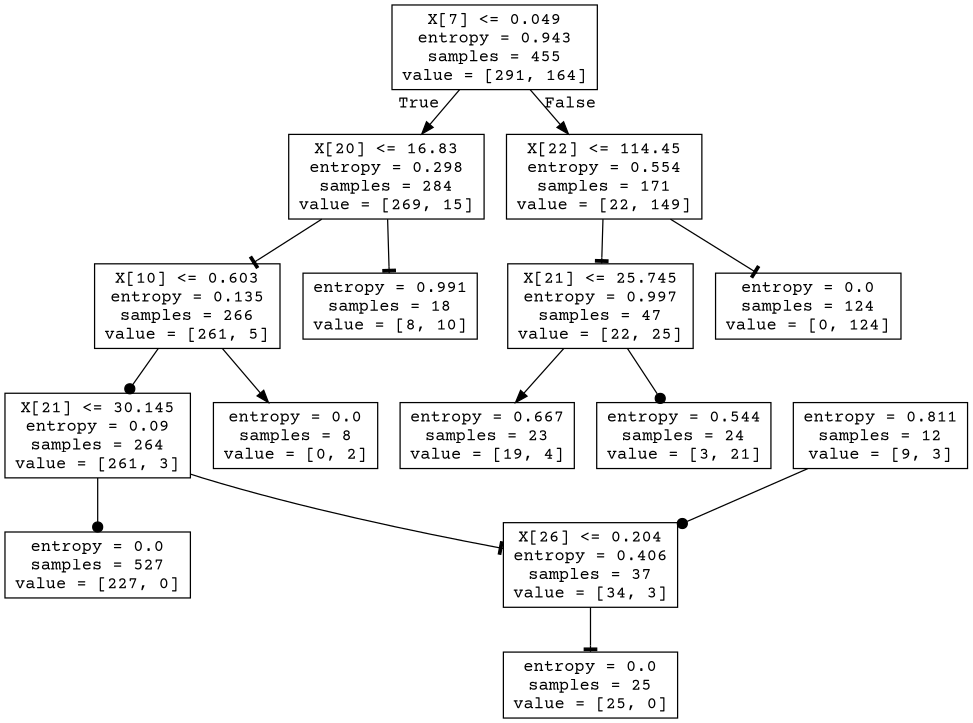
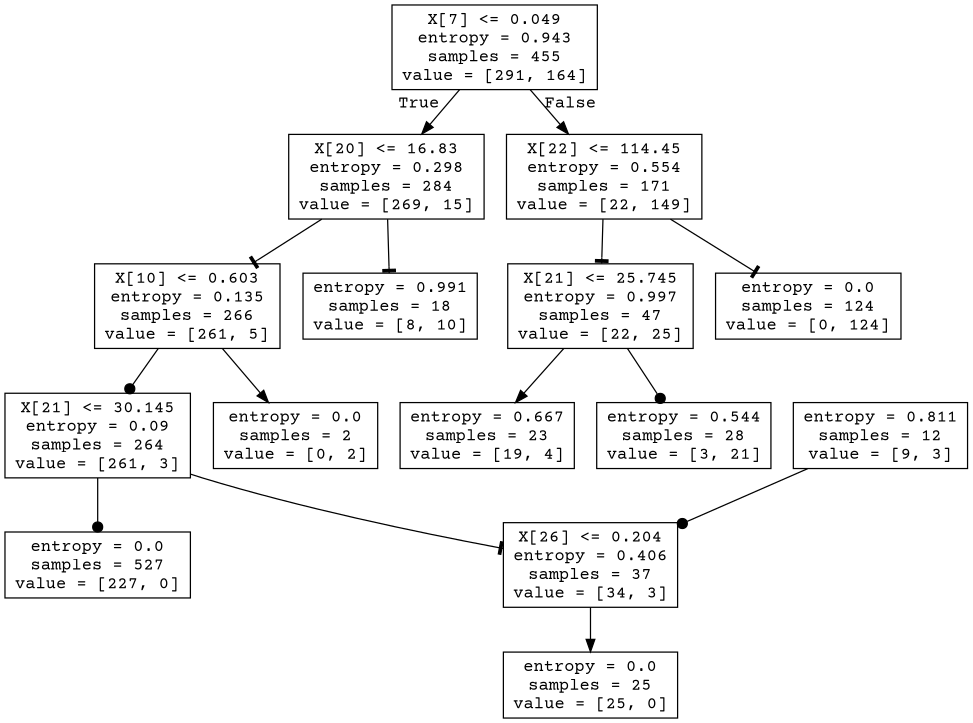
node "entropy = 0.0 samples = 8 value = [0, 2]": label "entropy = 0.0 samples = 8 value = [0, 2]" -> "entropy = 0.0 samples = 2 value = [0, 2]"
node "entropy = 0.544 samples = 24 value = [3, 21]": label "entropy = 0.544 samples = 24 value = [3, 21]" -> "entropy = 0.544 samples = 28 value = [3, 21]"
edge "X[26] <= 0.204 entropy = 0.406 samples = 37 value = [34, 3]" -> "entropy = 0.0 samples = 25 value = [25, 0]": arrowhead tee -> normal
